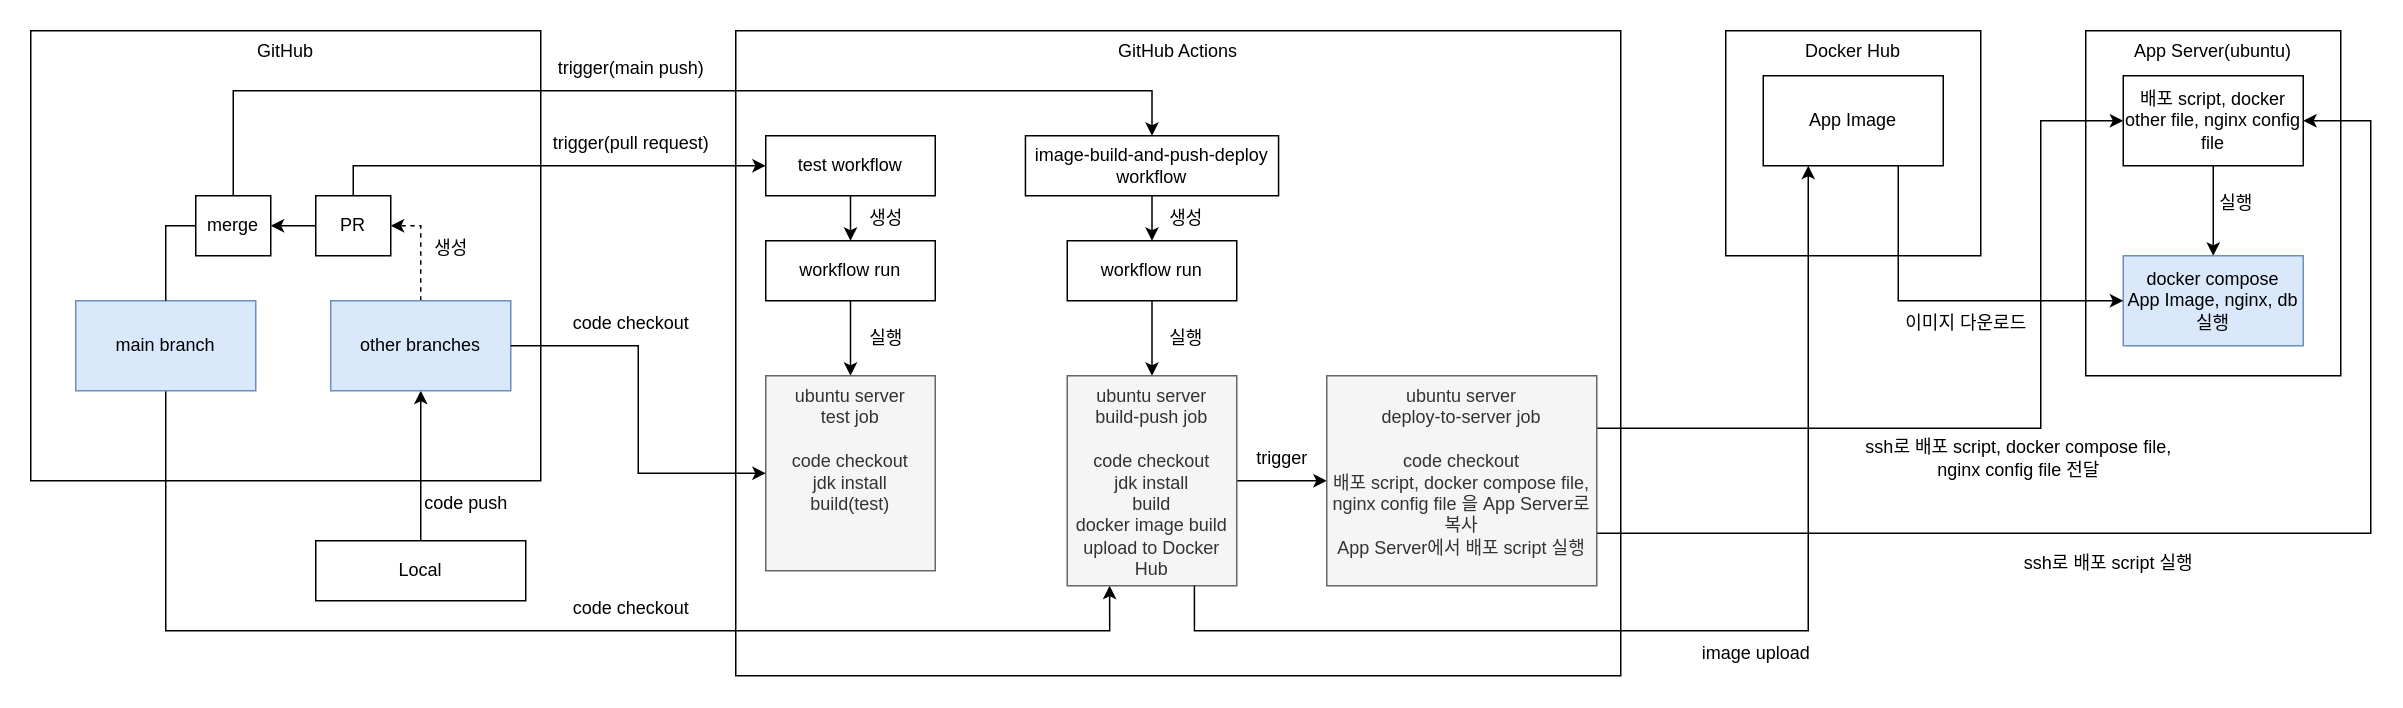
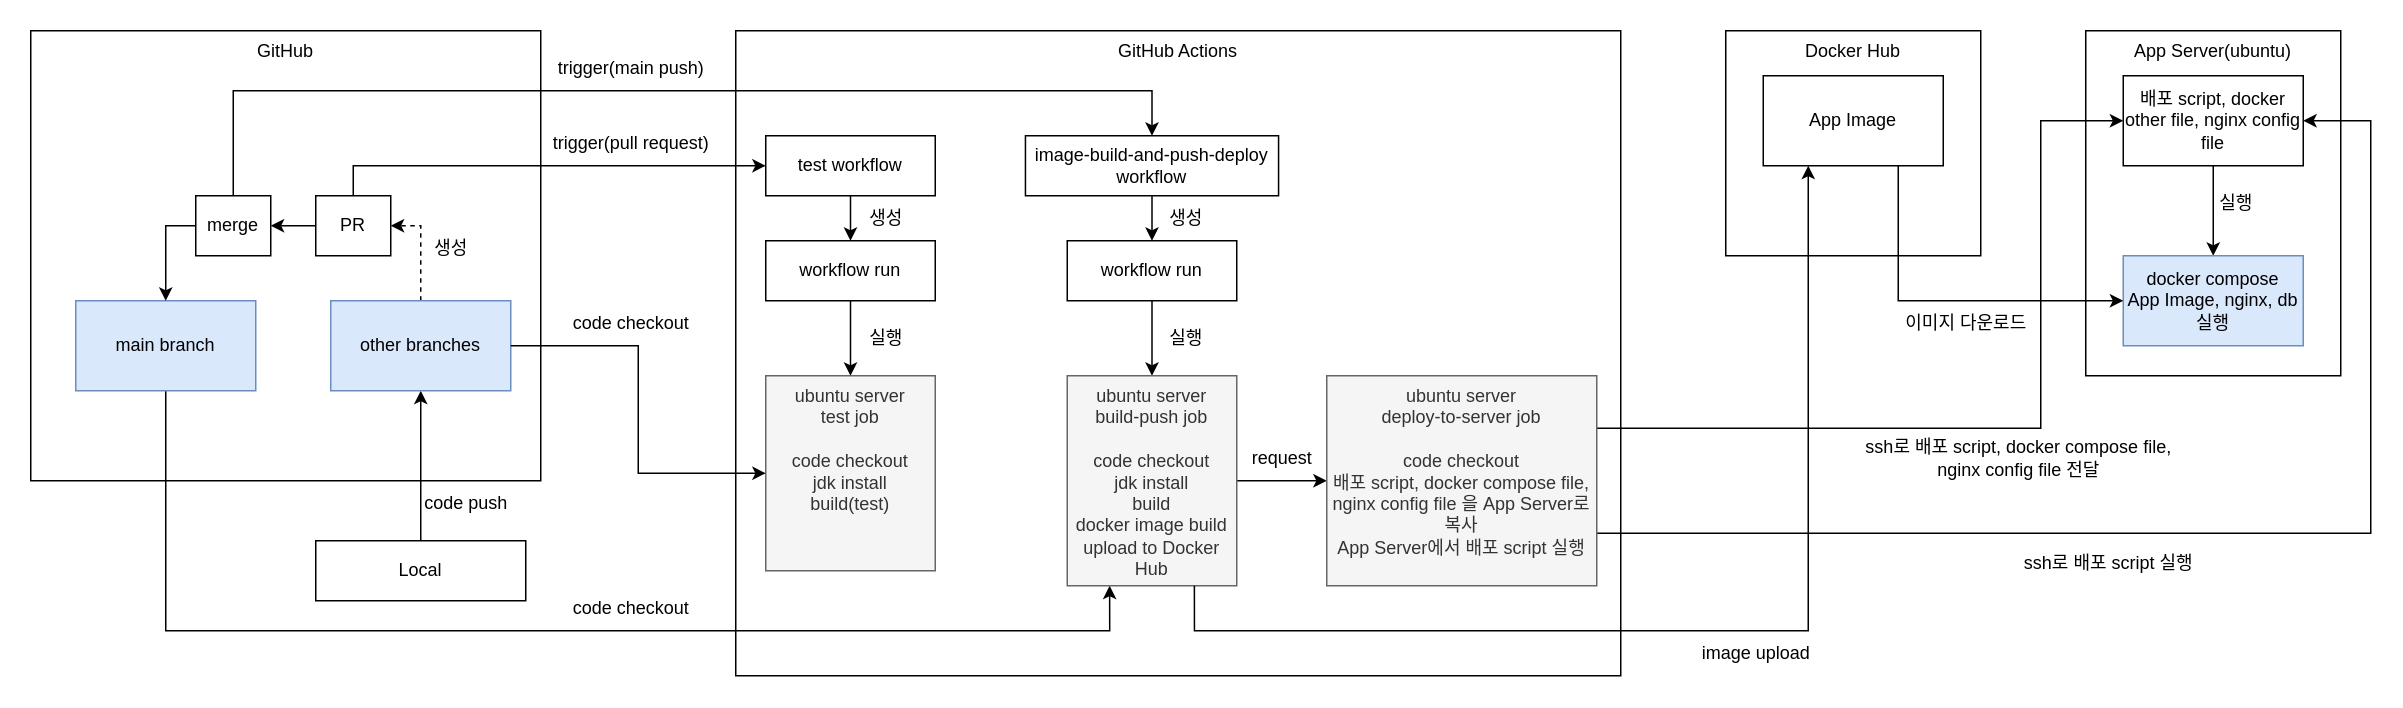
edge "merge" -- "main branch": arrowhead none -> classic
node "trigger": label "trigger" -> "request"
